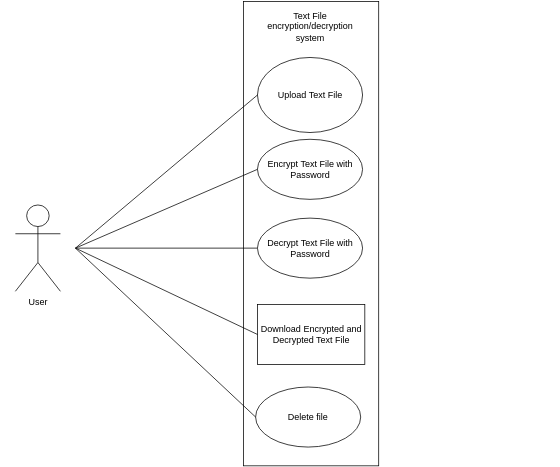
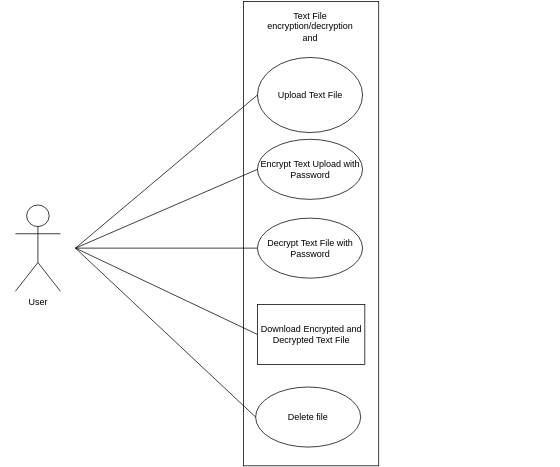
node "Text File encryption/decryption system": label "Text File encryption/decryption system" -> "Text File encryption/decryption and"
node "Encrypt Text File with Password": label "Encrypt Text File with Password" -> "Encrypt Text Upload with Password"
